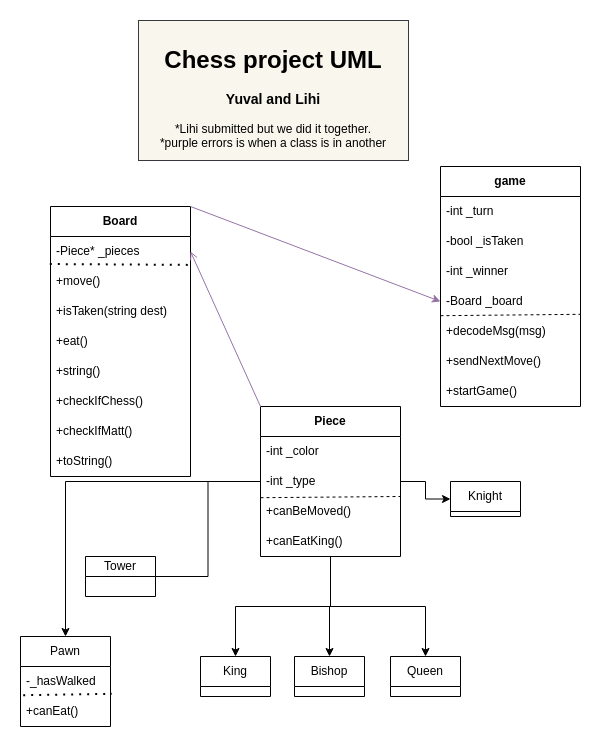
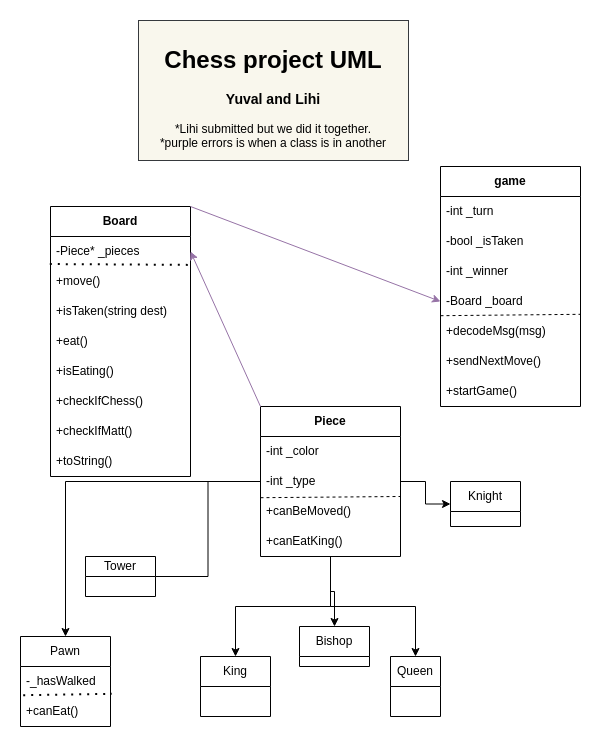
edge "Piece" -> "-Piece* _pieces": arrowhead open -> classic
node "+string()": label "+string()" -> "+isEating()"
node "Knight": size 70x35 -> 70x45
node "King": size 70x40 -> 70x60
node "Bishop": moved (330, 677) -> (335, 647)
node "Queen": size 70x40 -> 50x60
